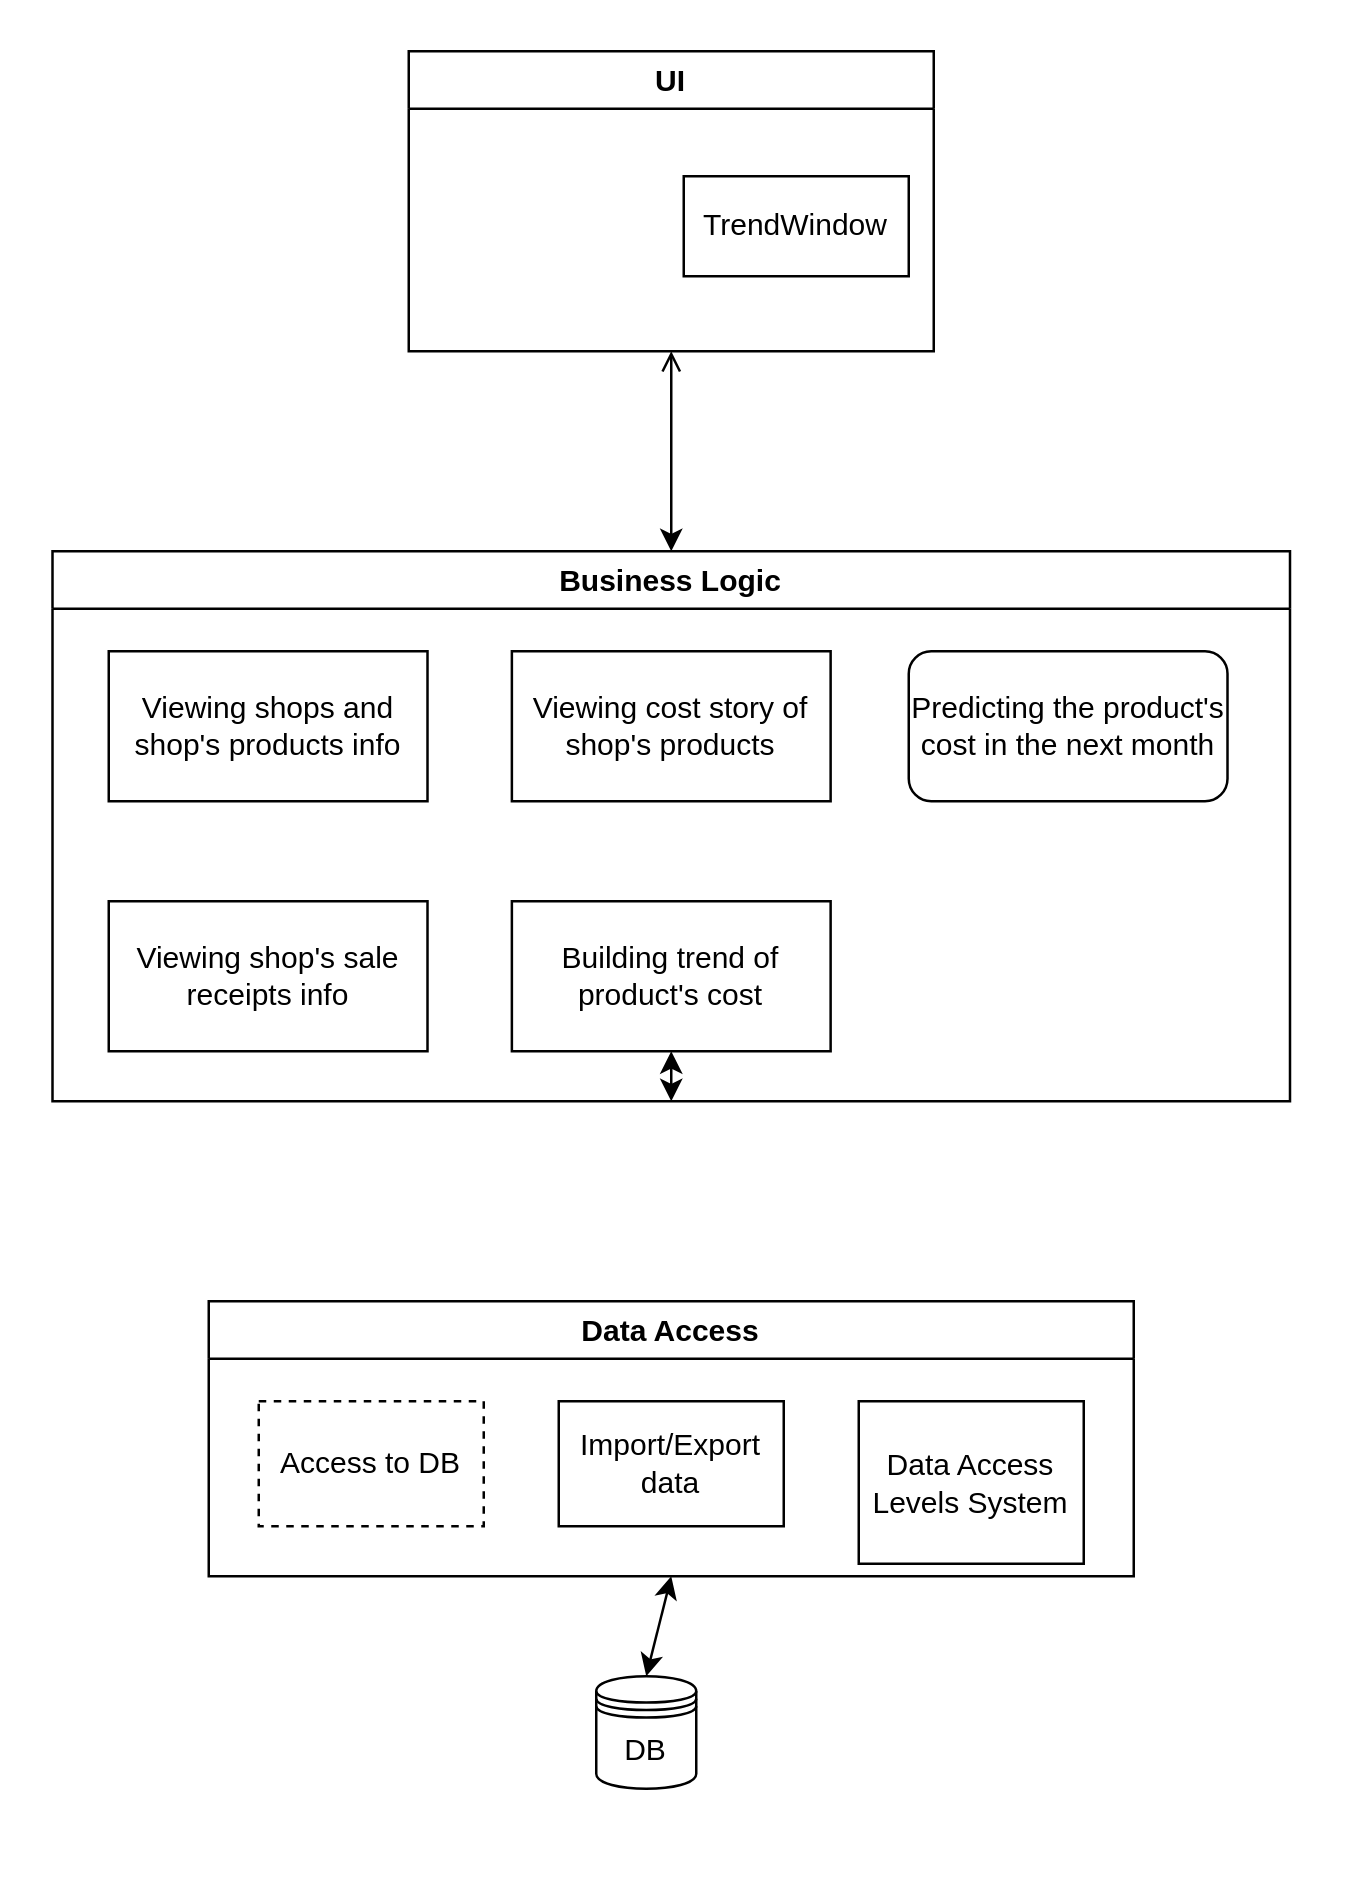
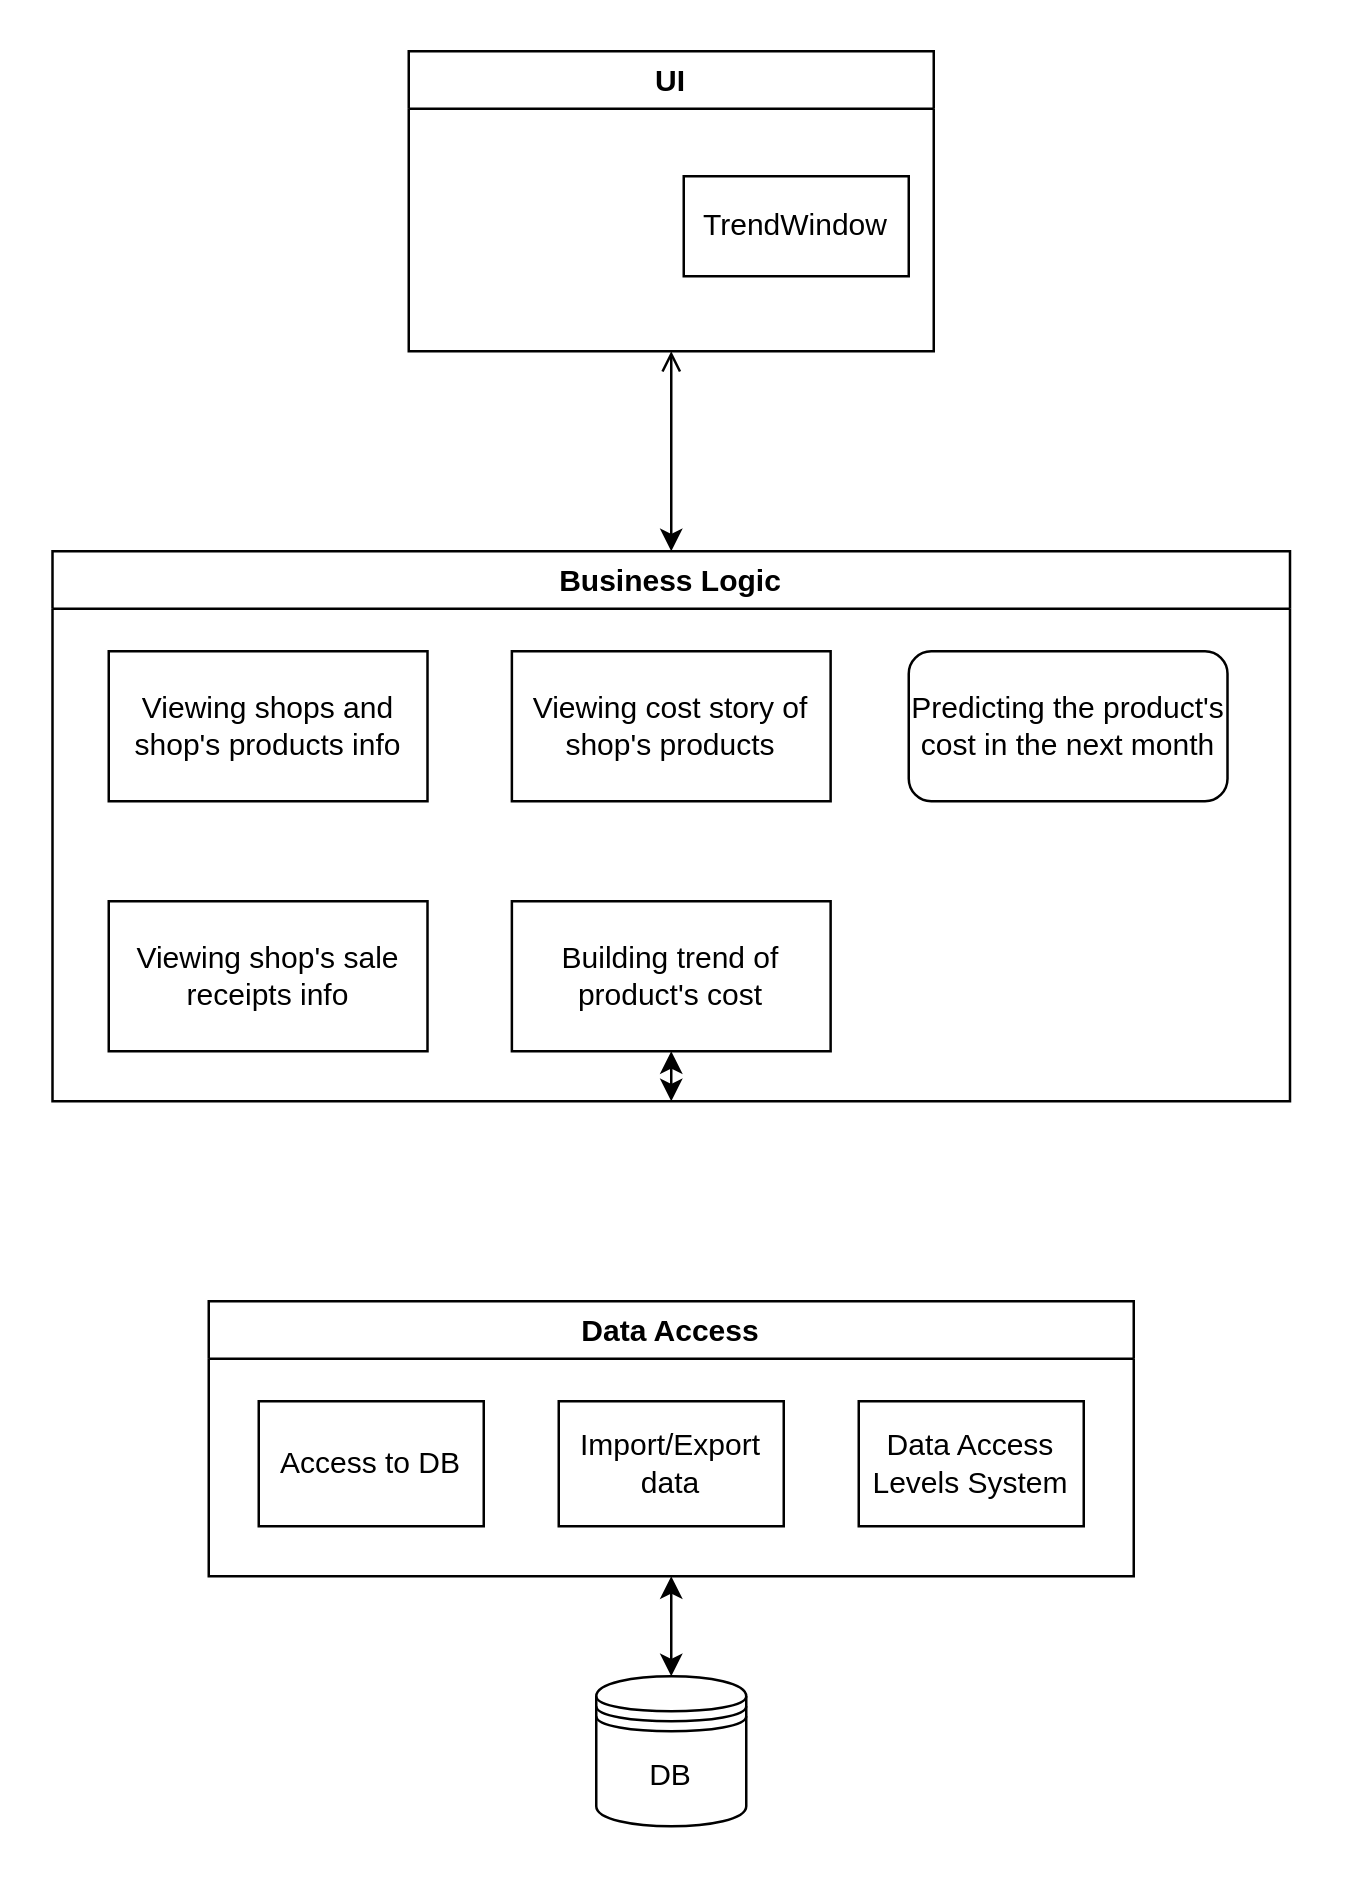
node "Access to DB": style dashed -> solid
node "Data Access Levels System": size 225x163 -> 225x125
node "DB": size 100x113 -> 150x150
